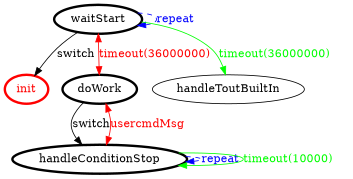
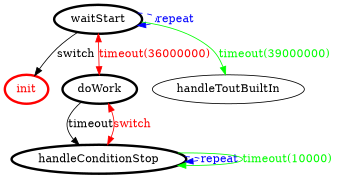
edge "waitStart" -> "handleToutBuiltIn": label "timeout(36000000)" -> "timeout(39000000)"
edge "doWork" -> "handleConditionStop": label "switch" -> "timeout"
edge "doWork" -- "handleConditionStop": label "usercmdMsg" -> "switch"
